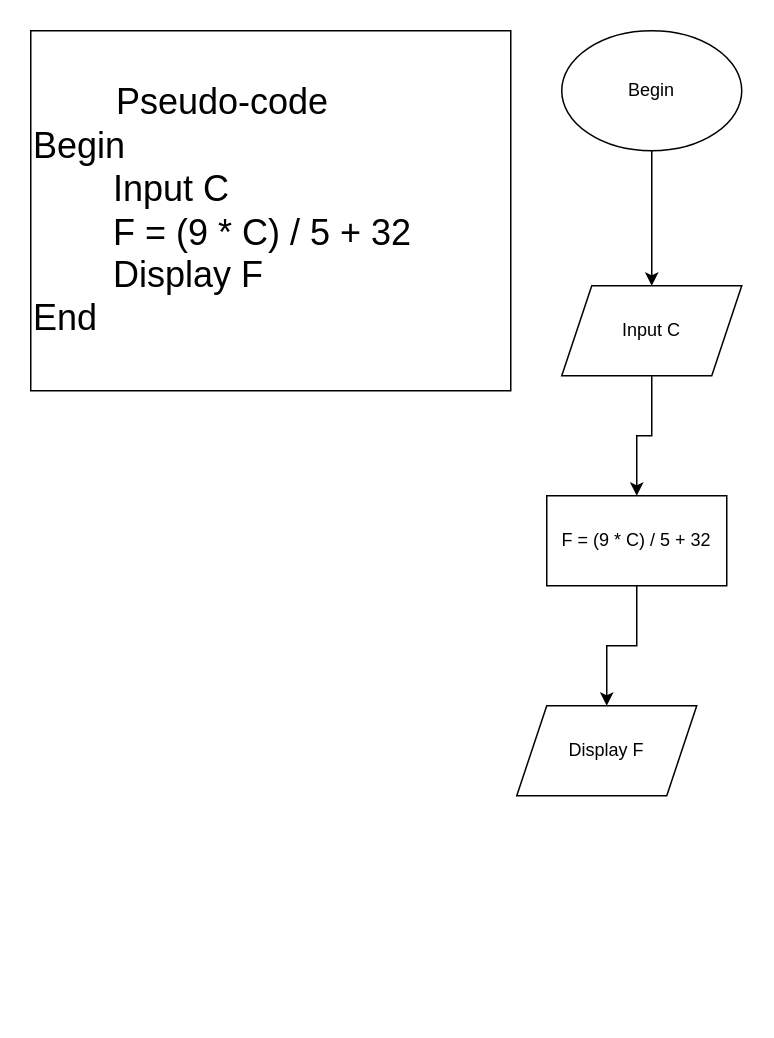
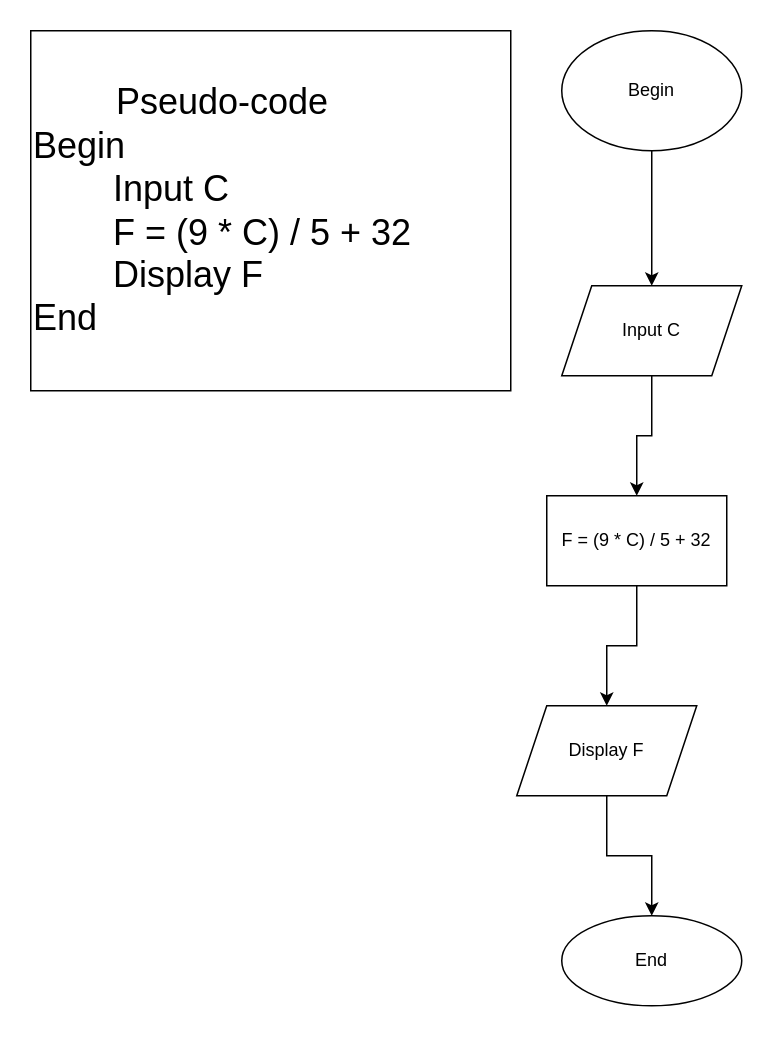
edge "Display F" -> "End": added
node "End": added
